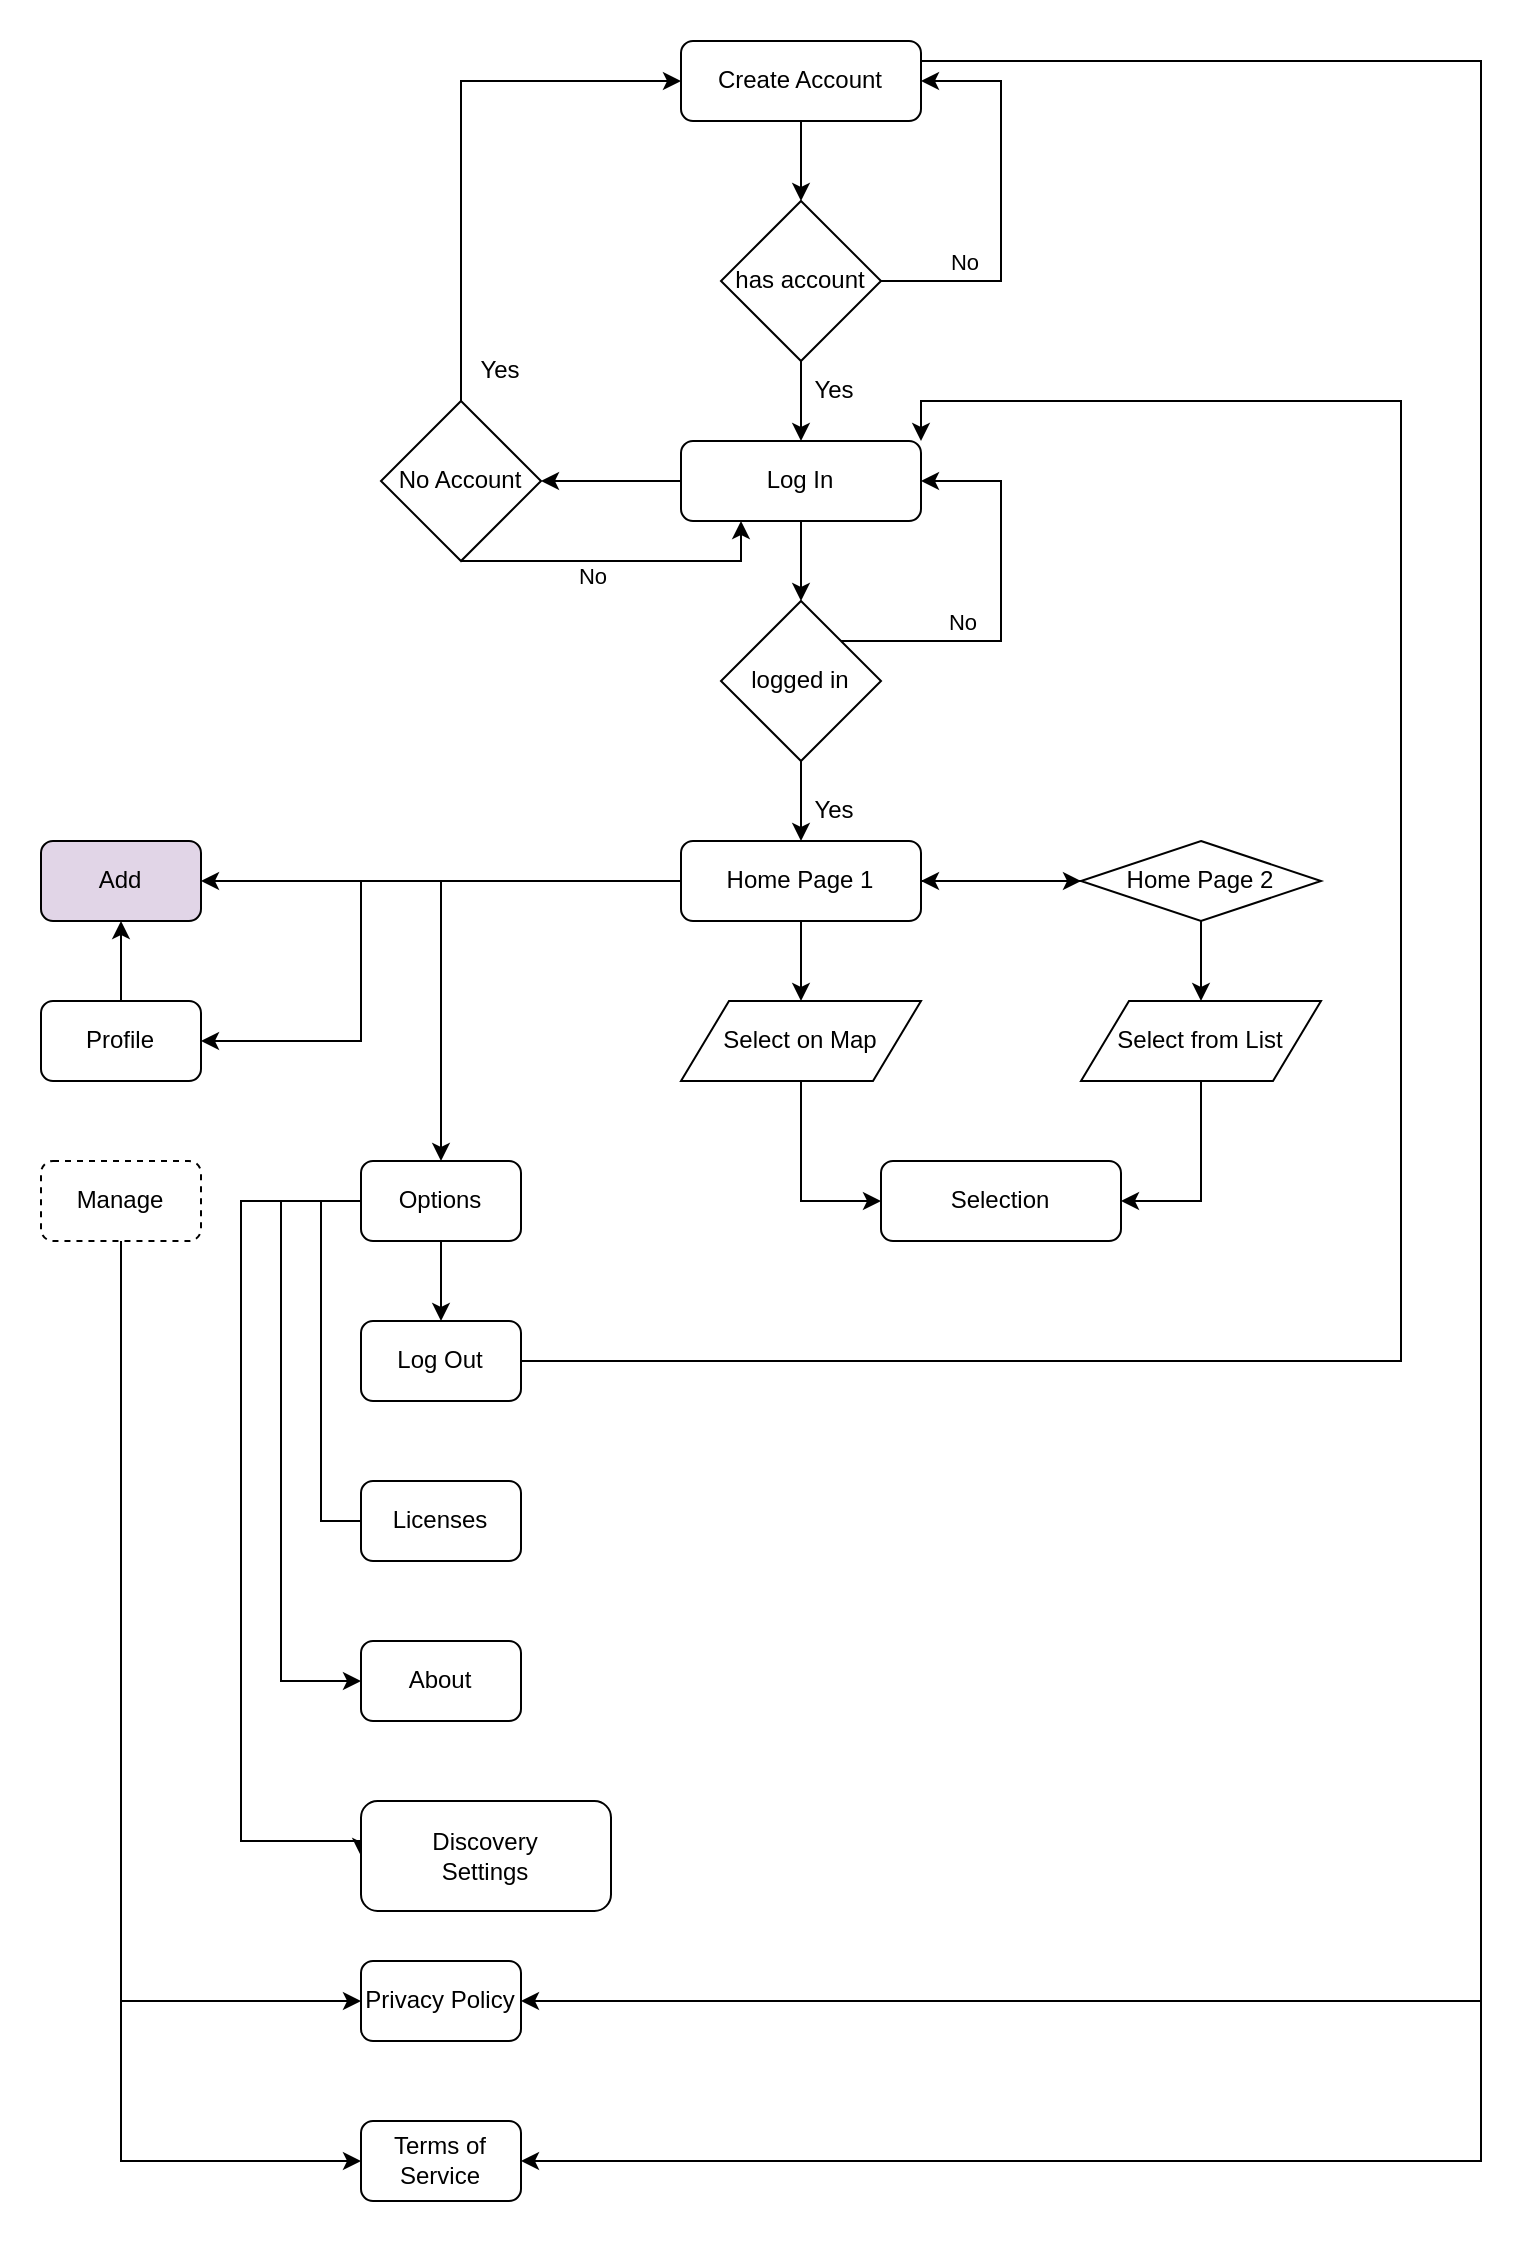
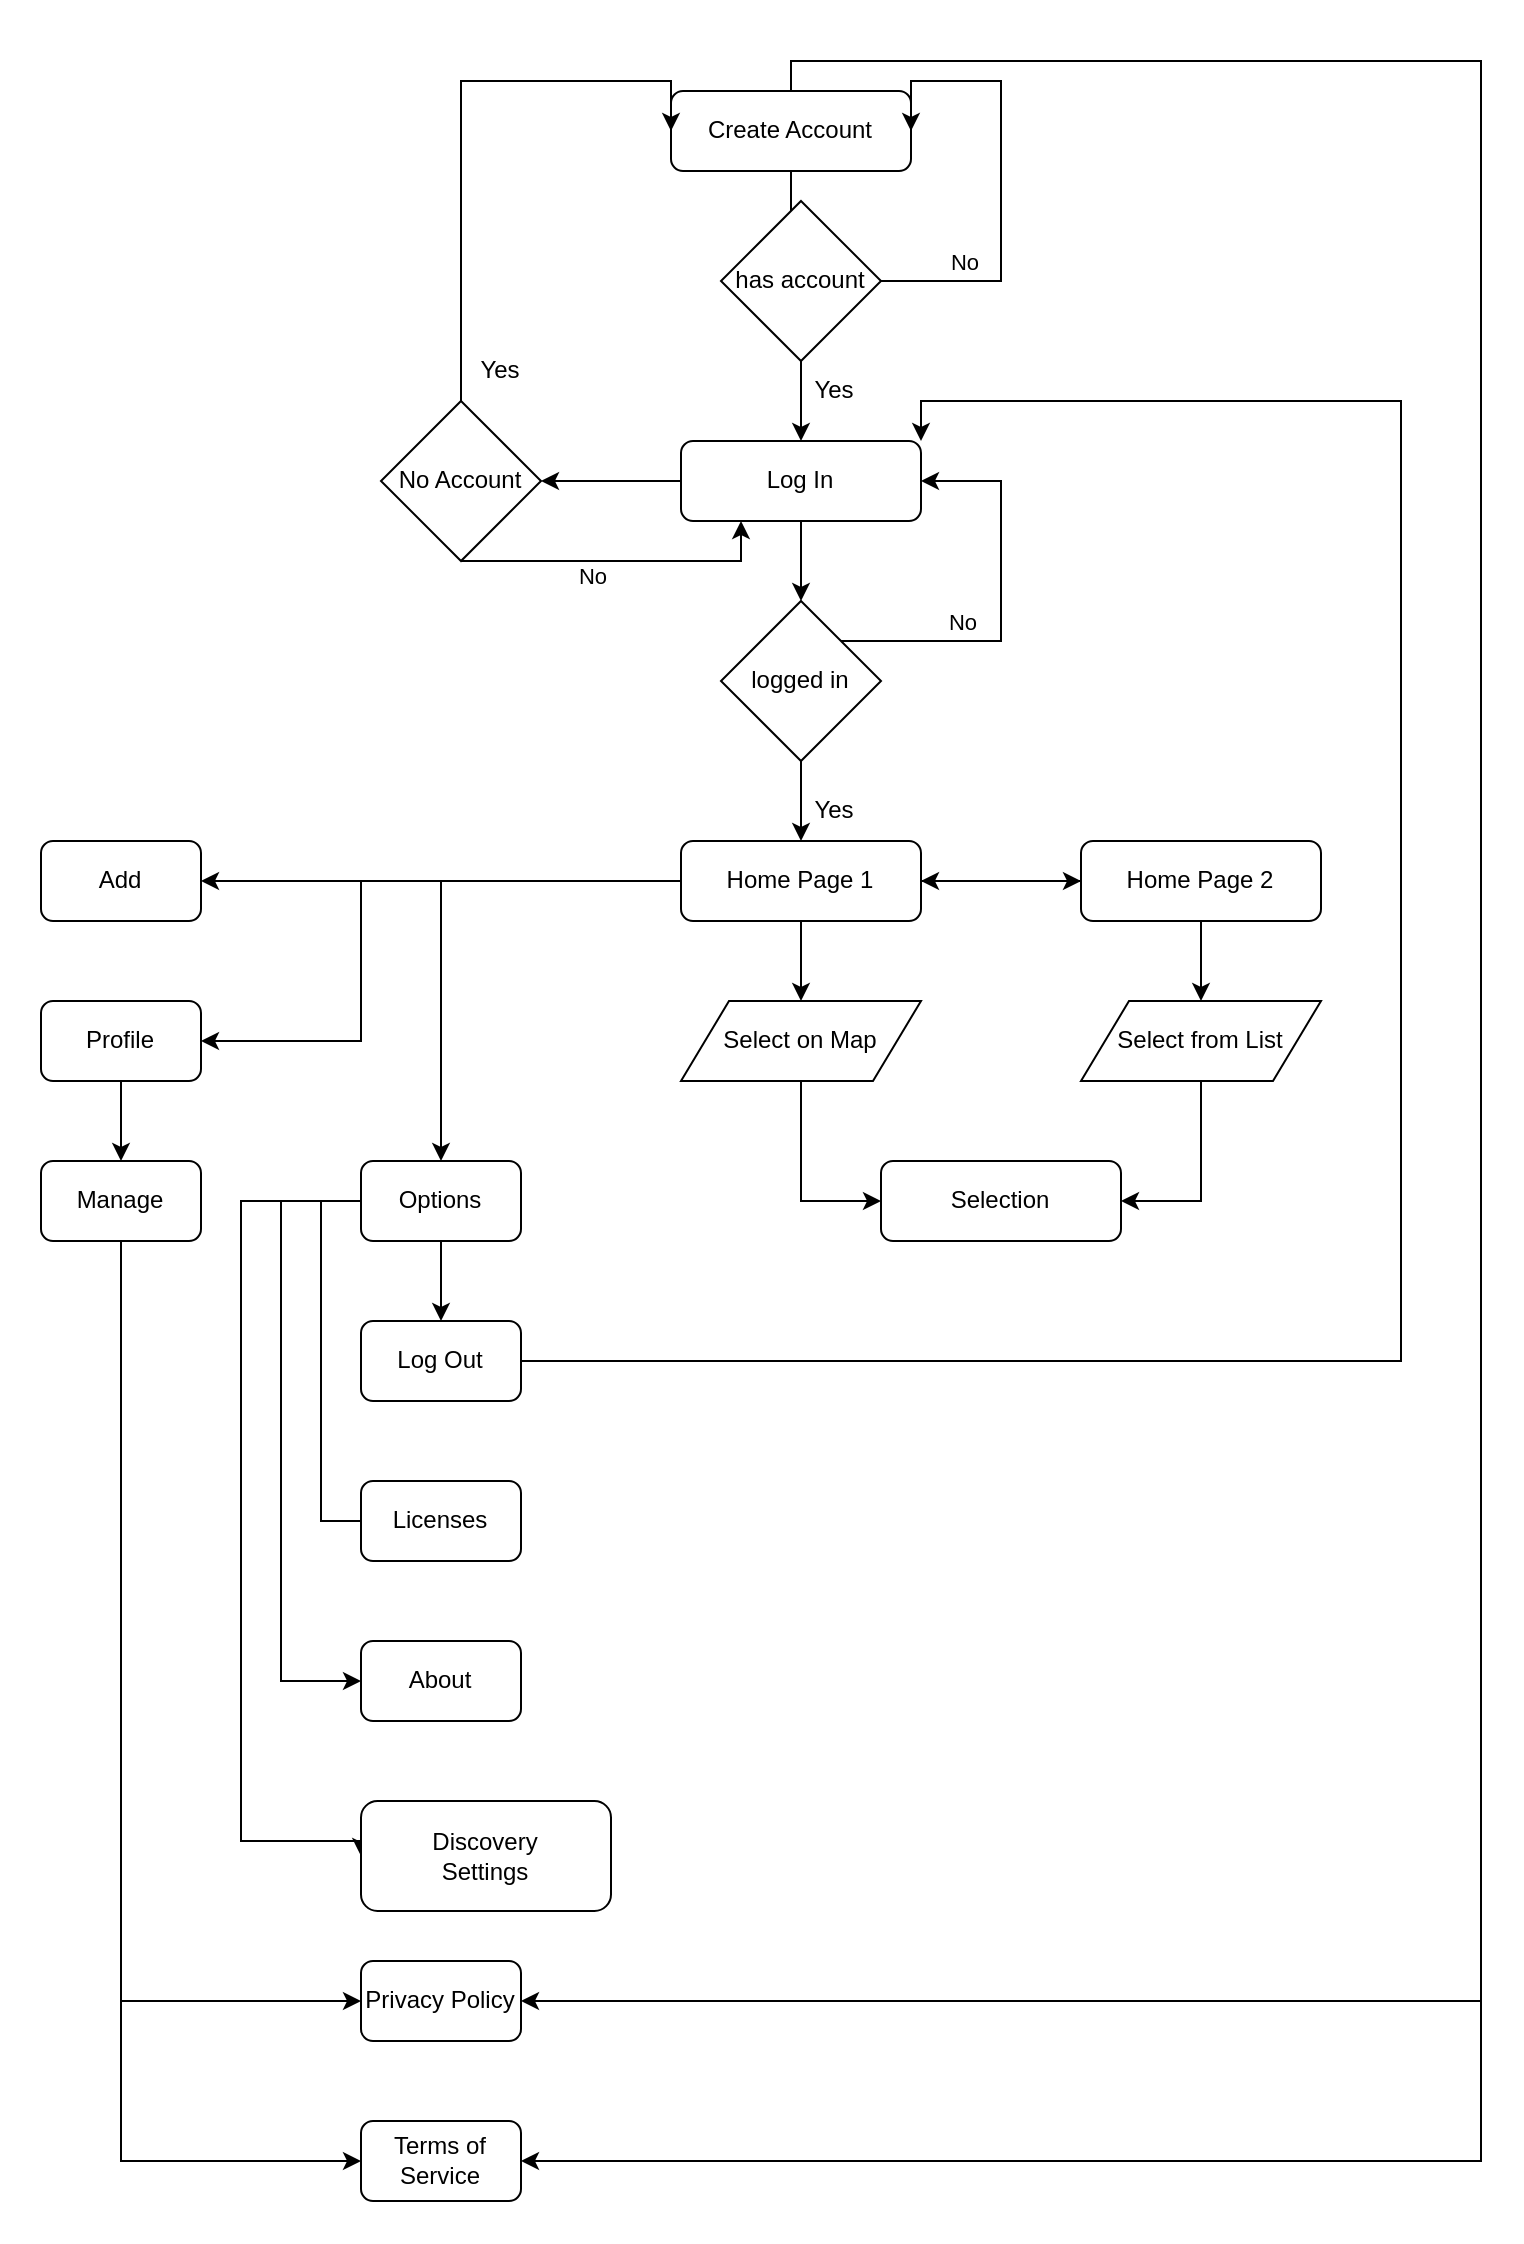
node "Create Account": moved (801, 81) -> (791, 131)
node "Add": fillcolor #e1d5e7 -> #ffffff
node "Home Page 2": shape diamond -> rounded rectangle
edge "Profile" -> "Add": now "Profile" -> "Manage"
node "Manage": style dashed -> solid
